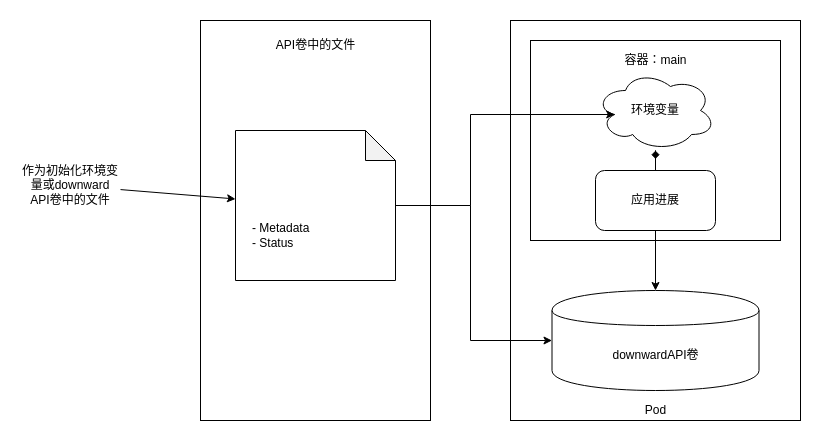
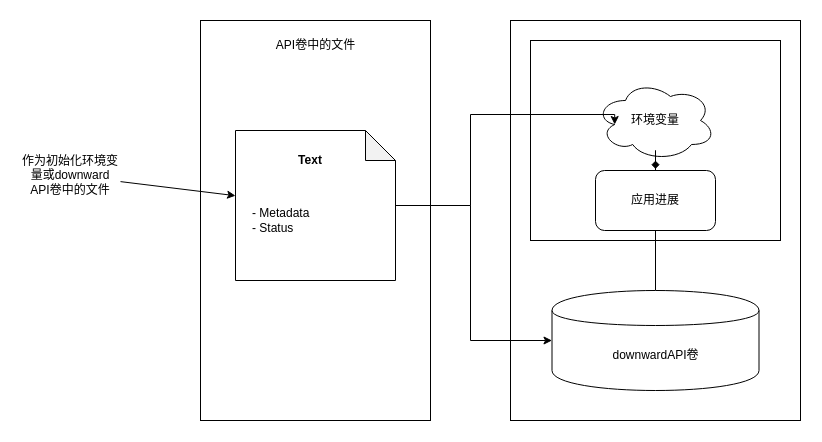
node "容器：main": removed
node "环境变量": moved (656, 111) -> (656, 121)
node "Text": added
node "作为初始化环境变量或downward API卷中的文件": moved (71, 186) -> (71, 176)
node "- Metadata - Status": moved (316, 236) -> (316, 221)
edge "应用进展" -> "downwardAPI卷": arrowhead classic -> none
node "Pod": removed
